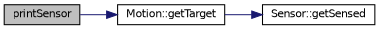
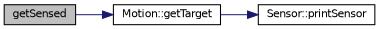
node "printSensor": label "printSensor" -> "getSensed"
node "Sensor::getSensed": label "Sensor::getSensed" -> "Sensor::printSensor"
